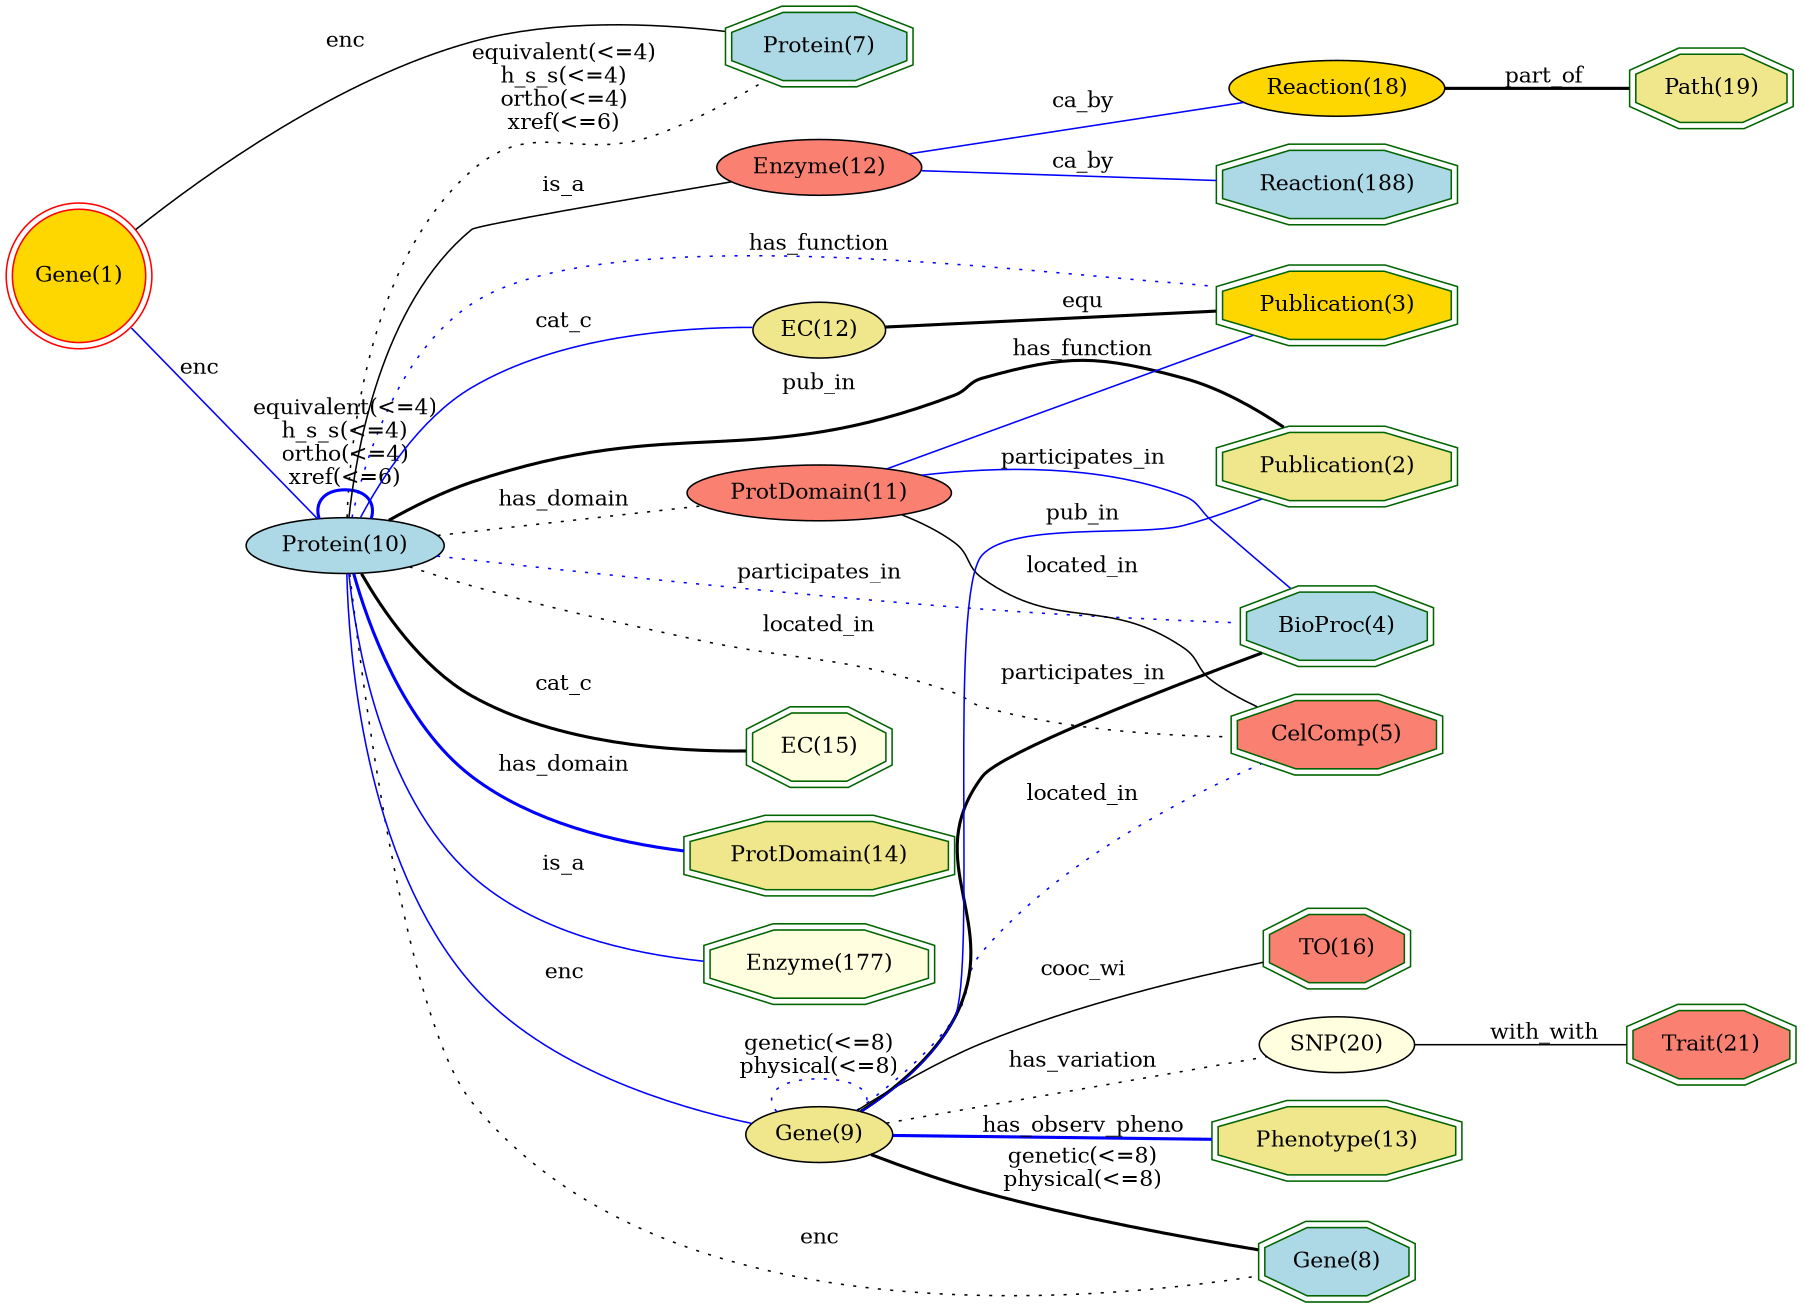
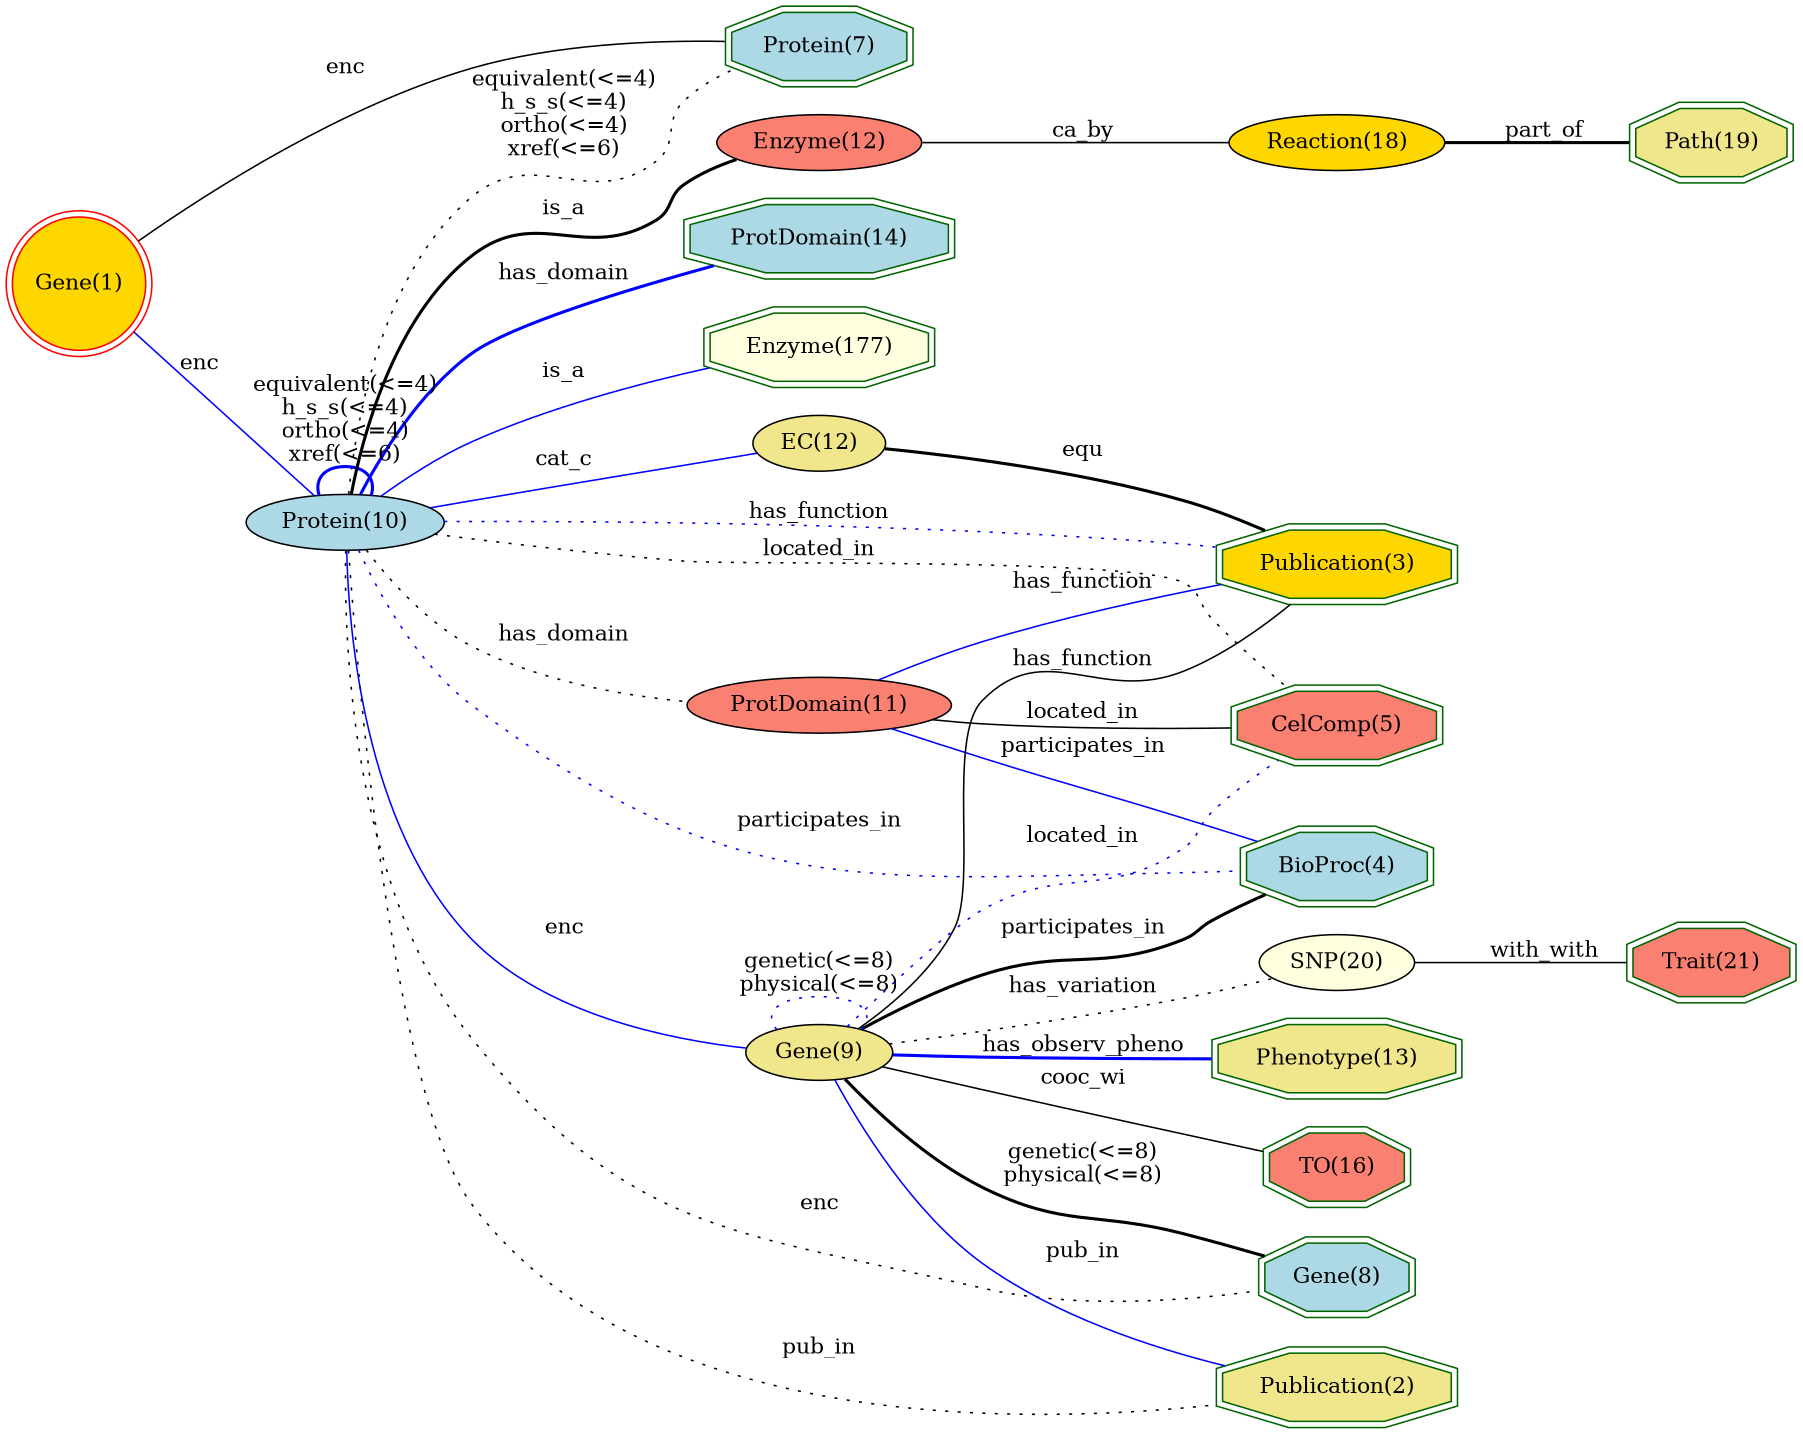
edge "Reaction(18)" -- "Enzyme(12)": color blue -> black
node "Reaction(188)": removed
edge "Enzyme(12)" -- "Protein(10)": style solid -> bold
edge "Publication(2)" -- "Protein(10)": style bold -> dotted
edge "Publication(3)" -- "Gene(9)": added, label "has_function"
node "EC(15)": removed
node "ProtDomain(14)": fillcolor khaki -> lightblue
